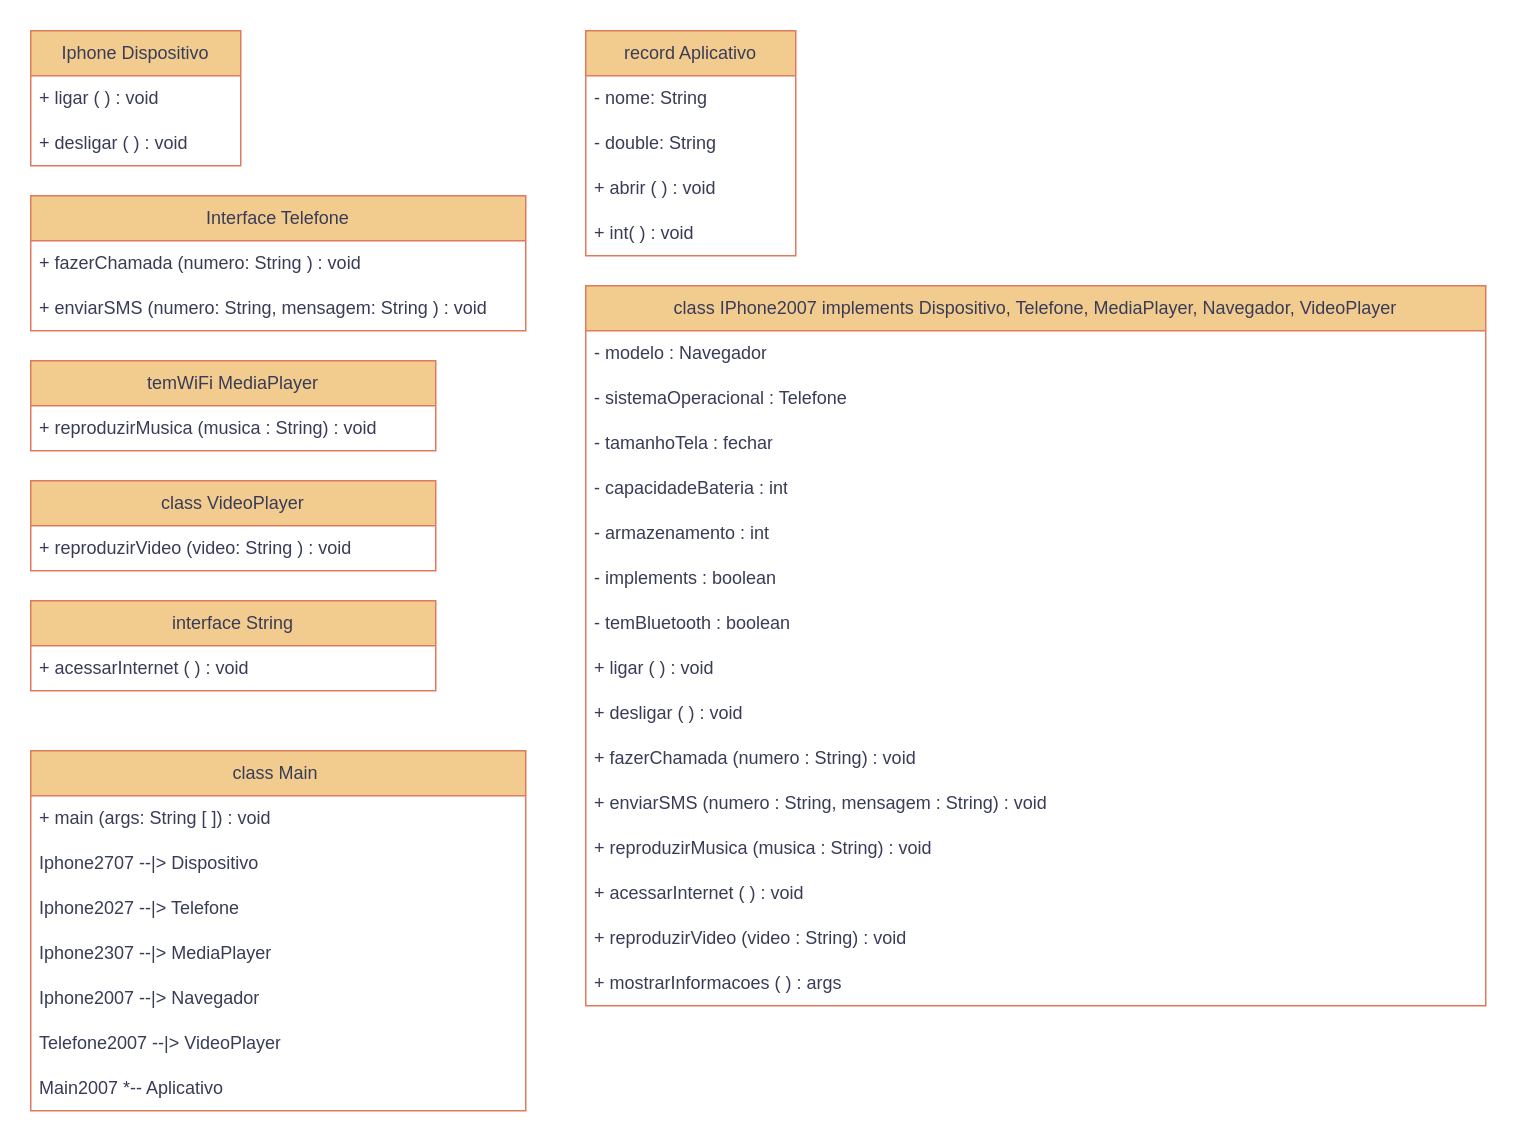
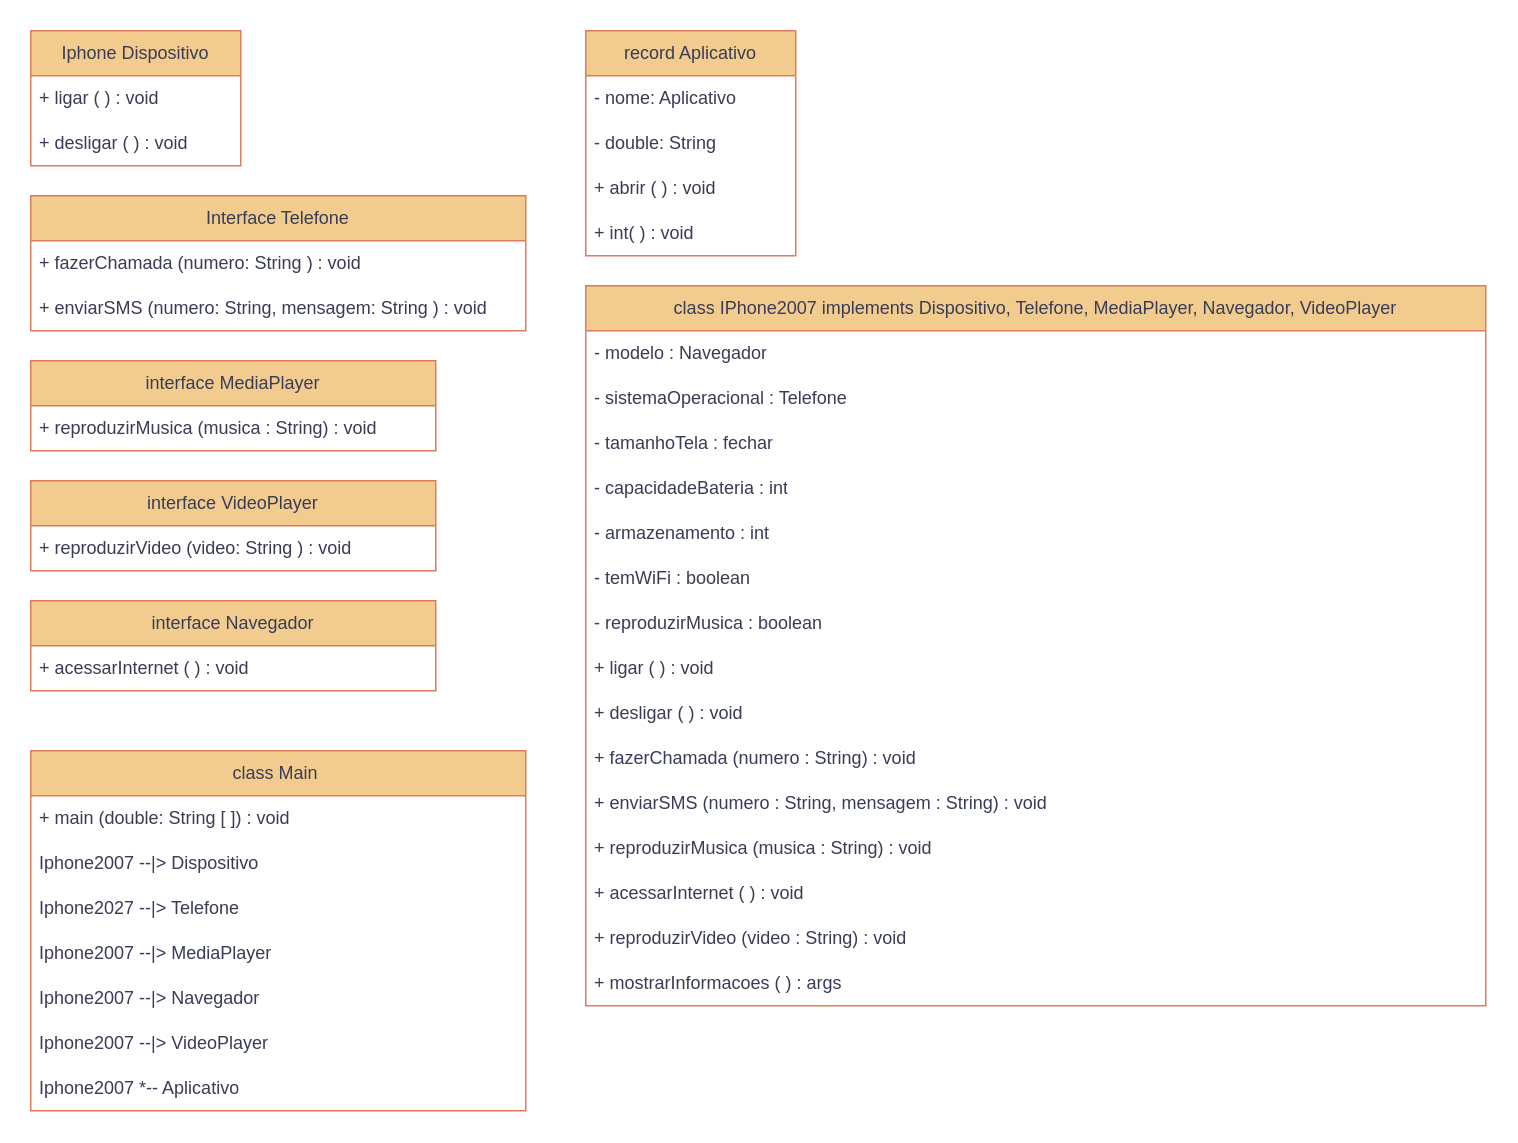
node "- nome: String": label "- nome: String" -> "- nome: Aplicativo"
node "temWiFi MediaPlayer": label "temWiFi MediaPlayer" -> "interface MediaPlayer"
node "class VideoPlayer": label "class VideoPlayer" -> "interface VideoPlayer"
node "- implements : boolean": label "- implements : boolean" -> "- temWiFi : boolean"
node "interface String": label "interface String" -> "interface Navegador"
node "- temBluetooth : boolean": label "- temBluetooth : boolean" -> "- reproduzirMusica : boolean"
node "+ main (args: String [ ]) : void": label "+ main (args: String [ ]) : void" -> "+ main (double: String [ ]) : void"
node "Iphone2707 --|> Dispositivo": label "Iphone2707 --|> Dispositivo" -> "Iphone2007 --|> Dispositivo"
node "Iphone2307 --|> MediaPlayer": label "Iphone2307 --|> MediaPlayer" -> "Iphone2007 --|> MediaPlayer"
node "Telefone2007 --|> VideoPlayer": label "Telefone2007 --|> VideoPlayer" -> "Iphone2007 --|> VideoPlayer"
node "Main2007 *-- Aplicativo": label "Main2007 *-- Aplicativo" -> "Iphone2007 *-- Aplicativo"
